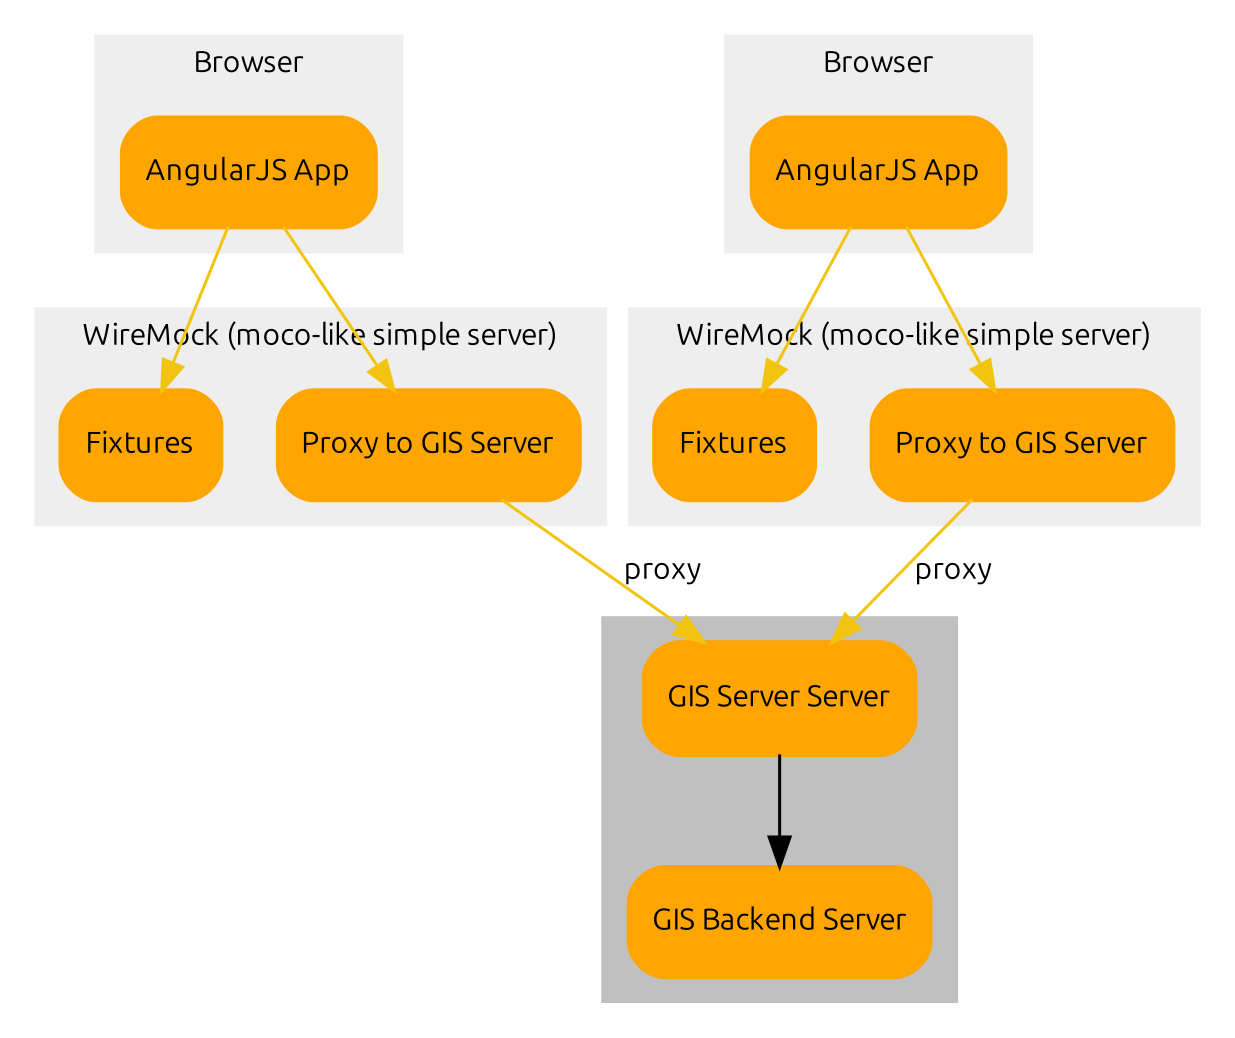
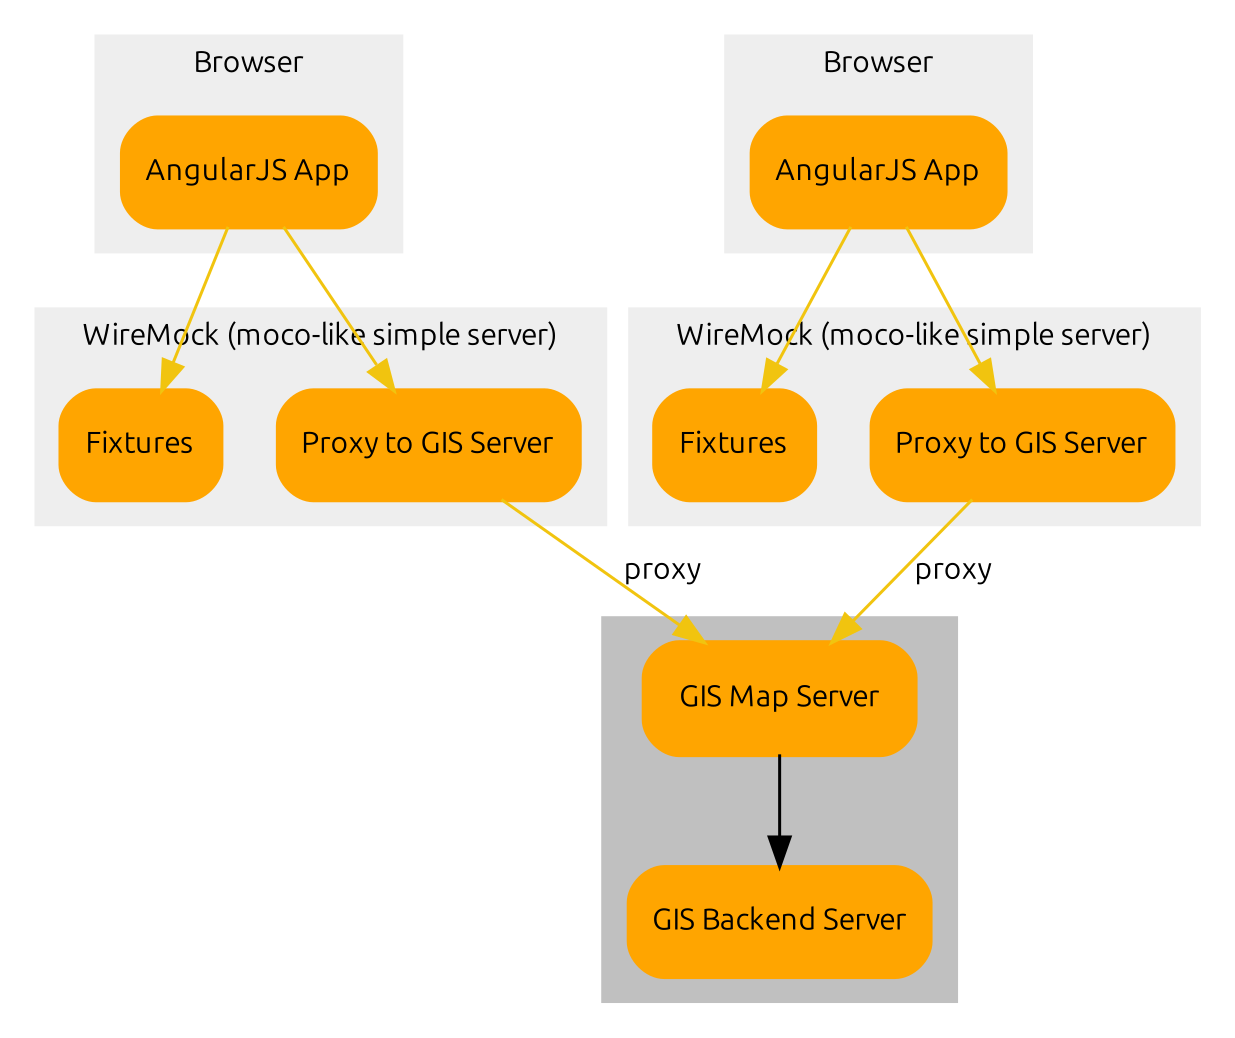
node "GIS Server Server": label "GIS Server Server" -> "GIS Map Server"
